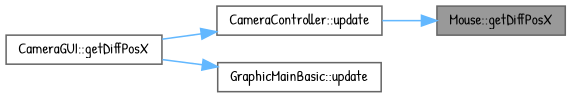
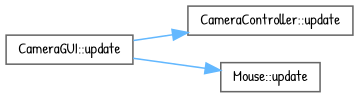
node "Mouse::getDiffPosX": removed
node "CameraGUI::getDiffPosX": label "CameraGUI::getDiffPosX" -> "CameraGUI::update"
node "GraphicMainBasic::update": label "GraphicMainBasic::update" -> "Mouse::update"
